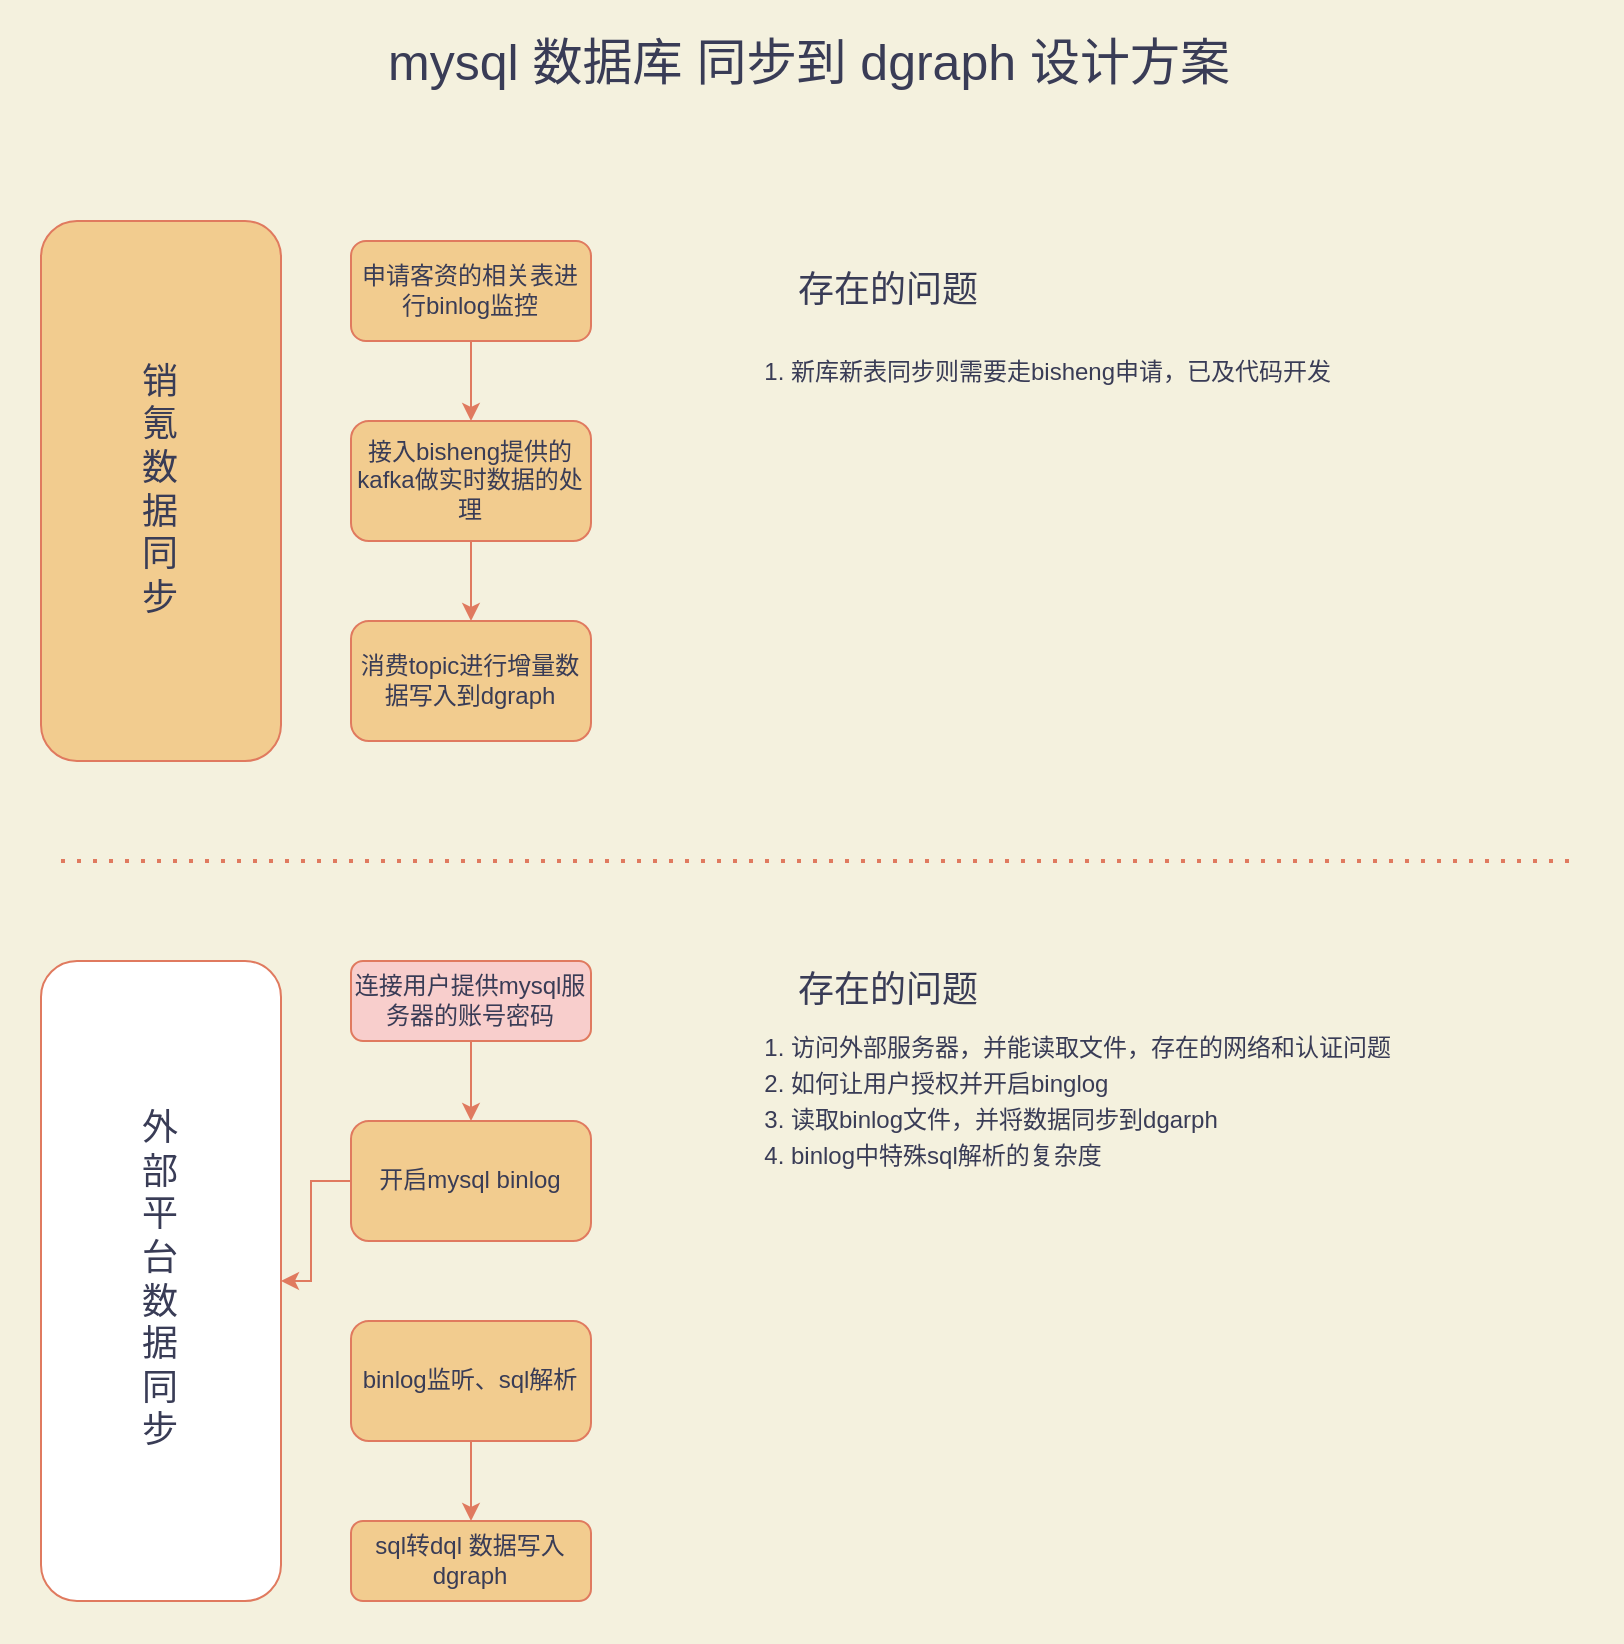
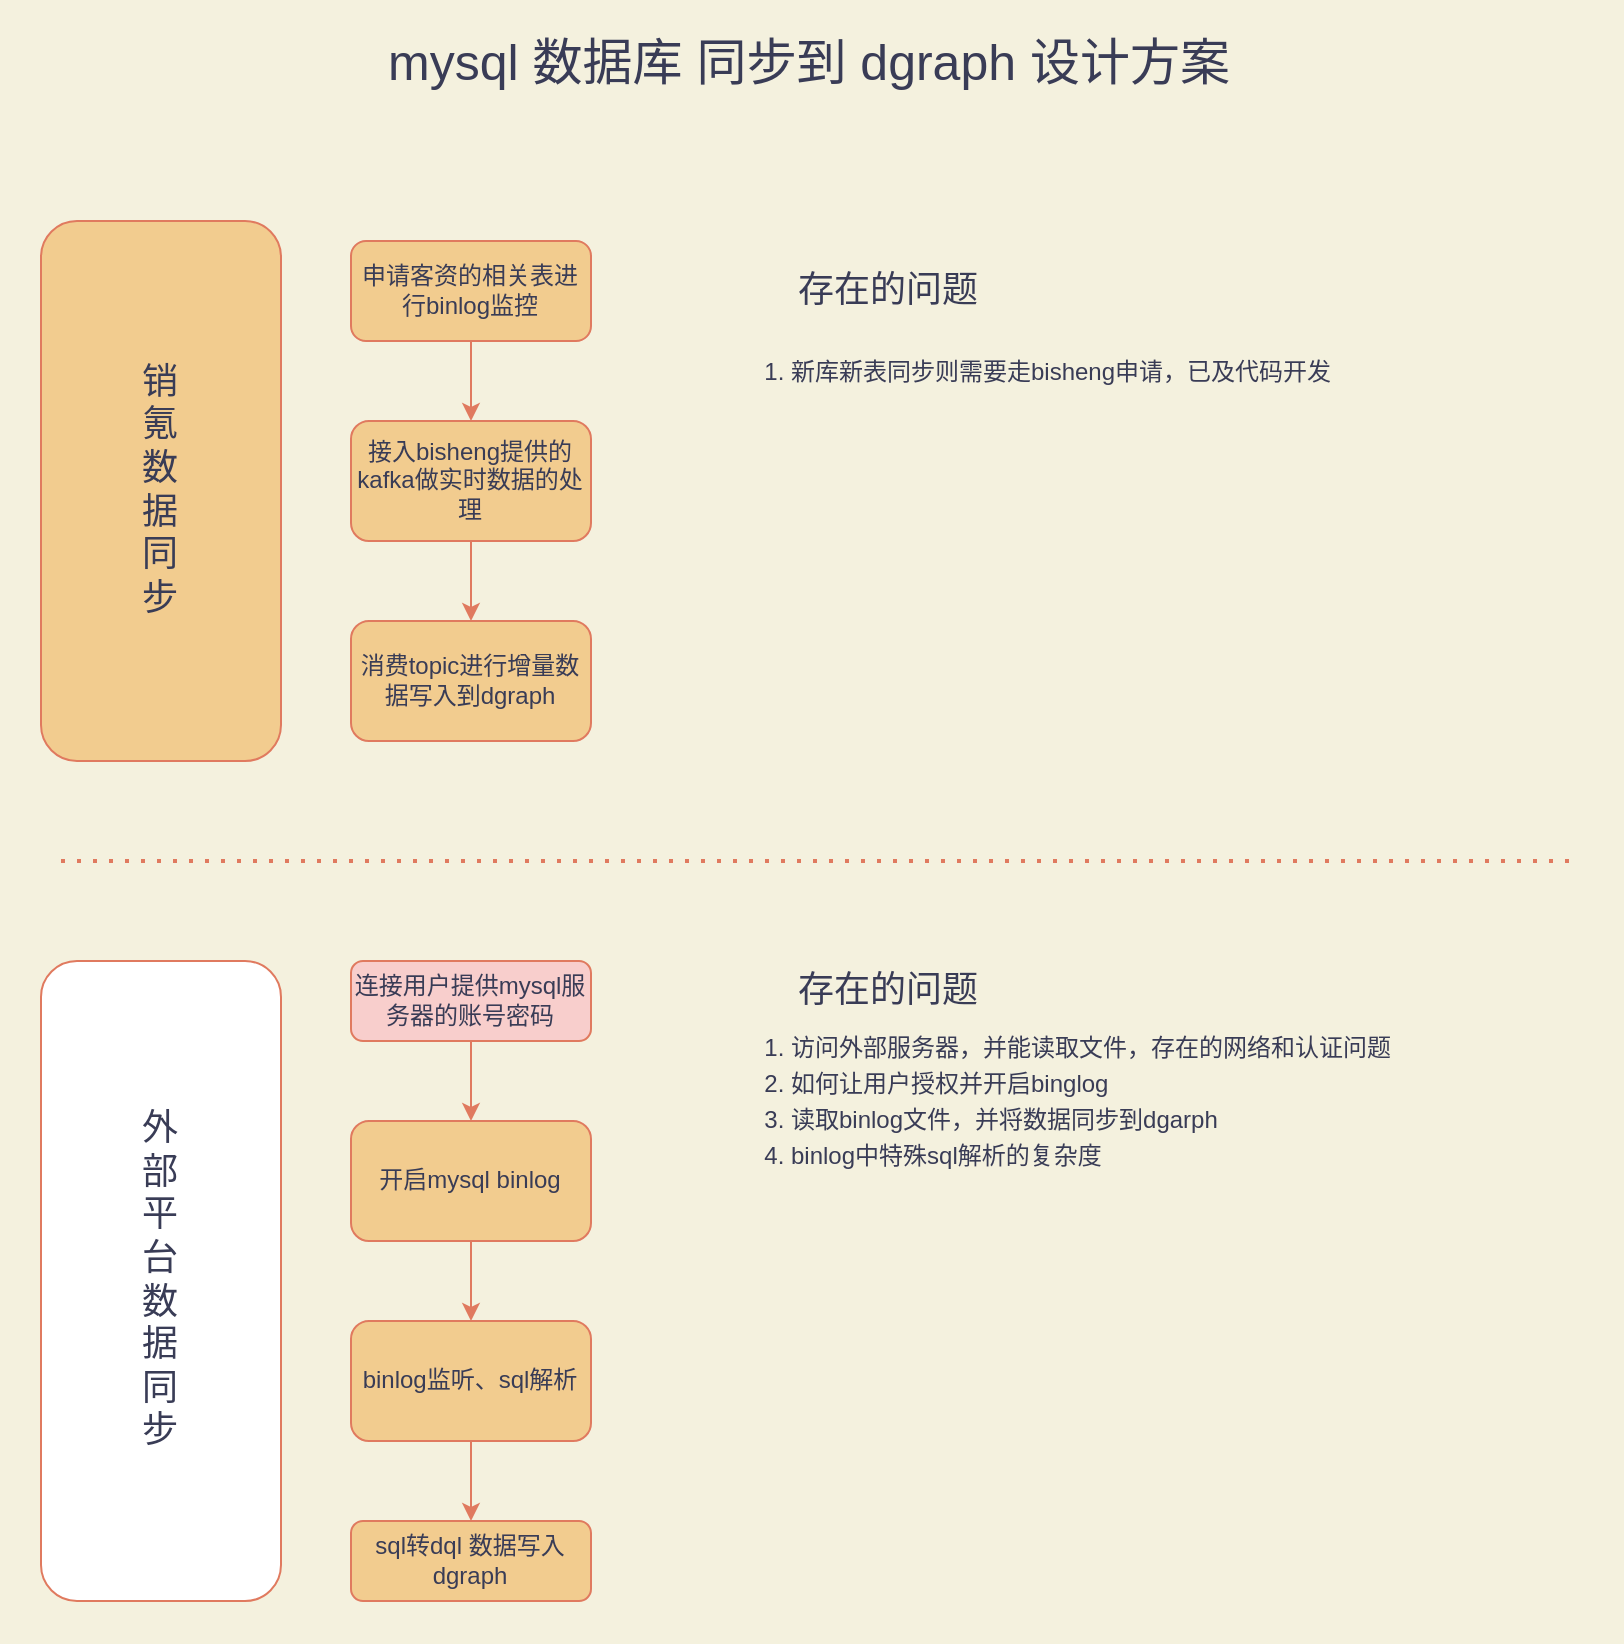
edge "开启mysql binlog" -> "外 部 平 台 数 据 同 步": now "开启mysql binlog" -> "binlog监听、sql解析"
